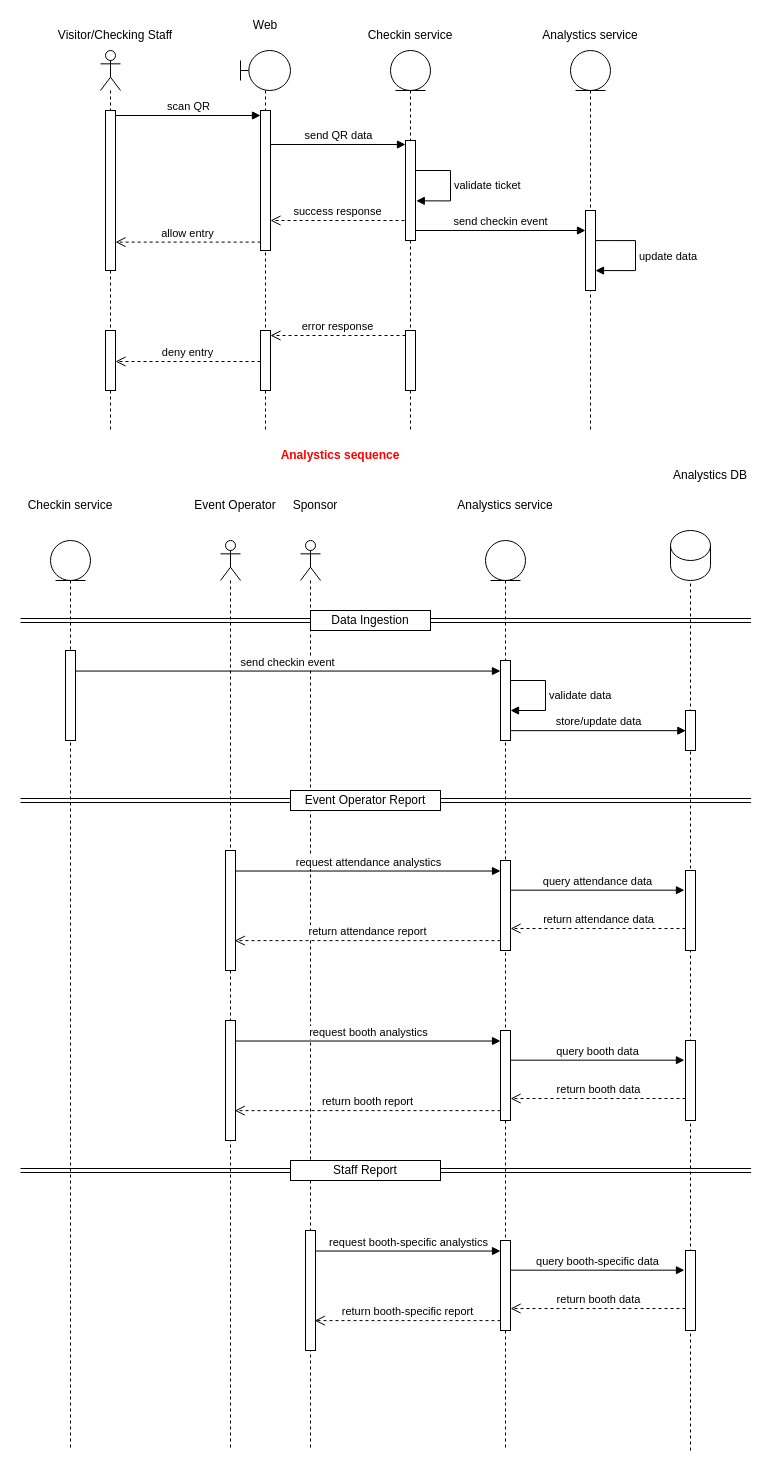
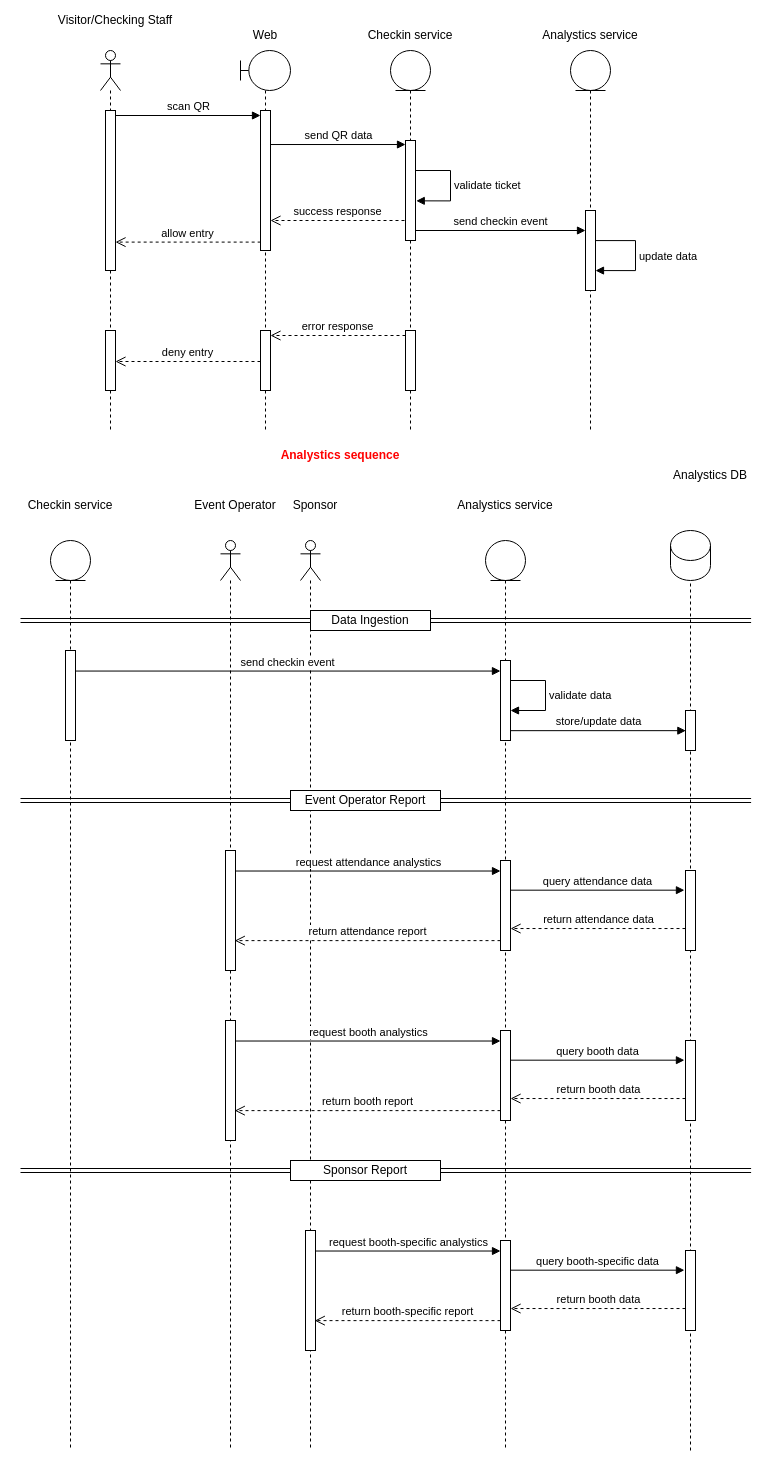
node "Web": moved (266, 26) -> (266, 36)
node "Visitor/Checking Staff": moved (116, 36) -> (116, 21)
node "Staff Report": label "Staff Report" -> "Sponsor Report"
